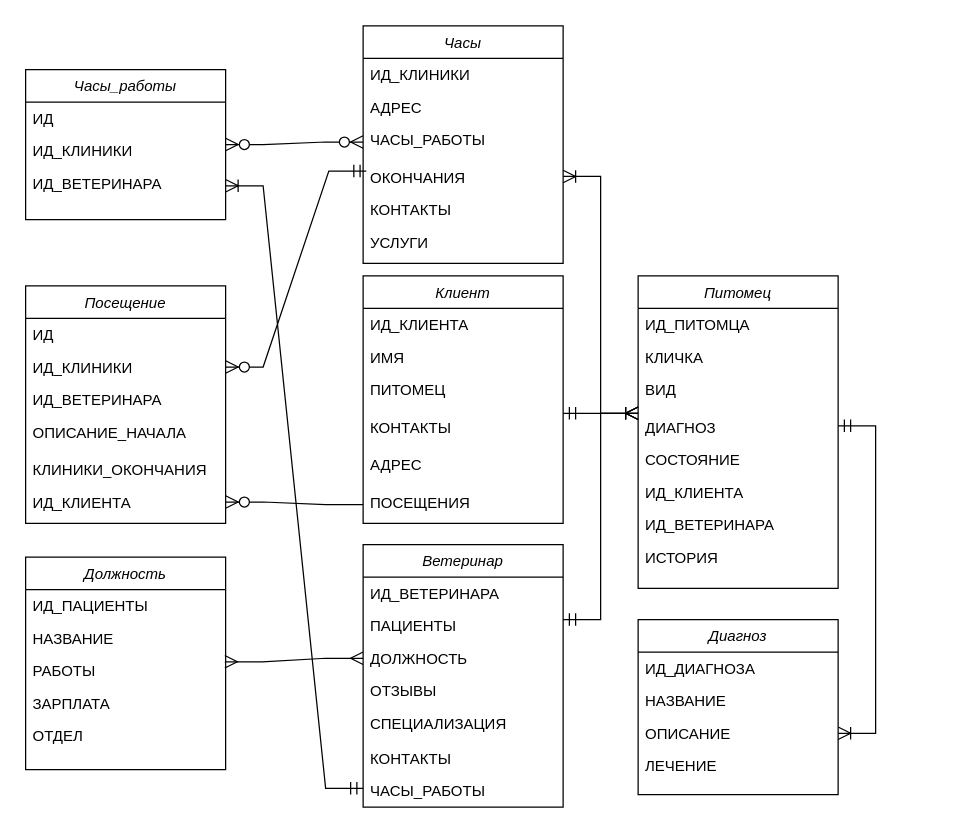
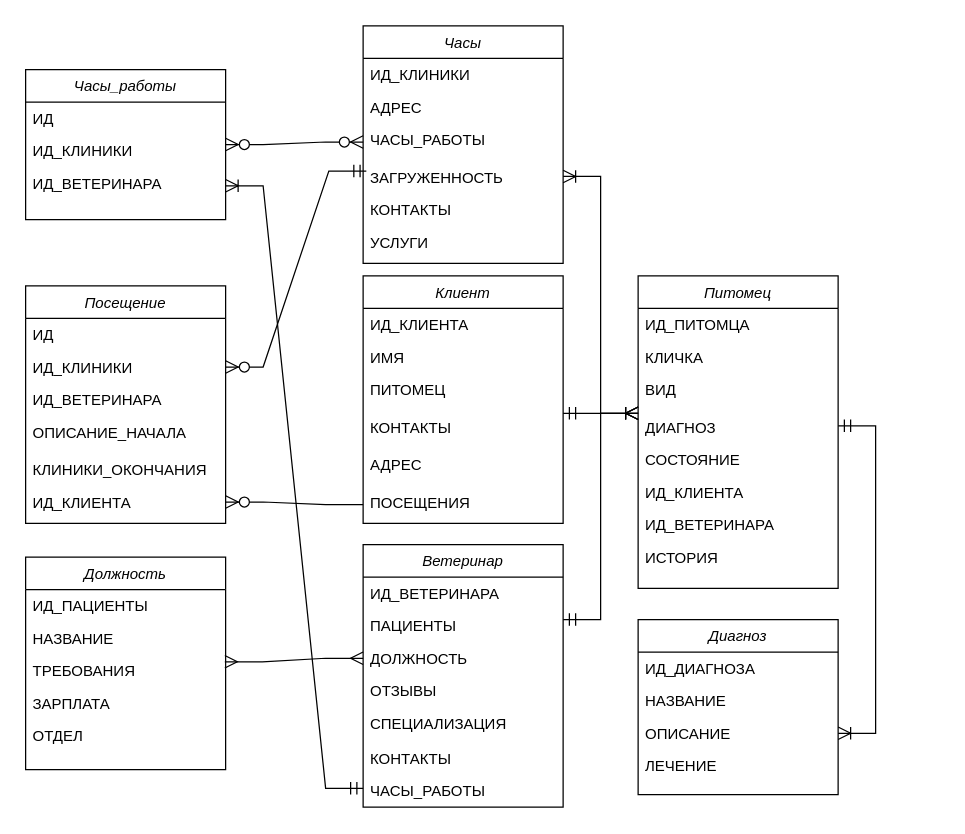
node "ОКОНЧАНИЯ": label "ОКОНЧАНИЯ" -> "ЗАГРУЖЕННОСТЬ"
node "РАБОТЫ": label "РАБОТЫ" -> "ТРЕБОВАНИЯ"
